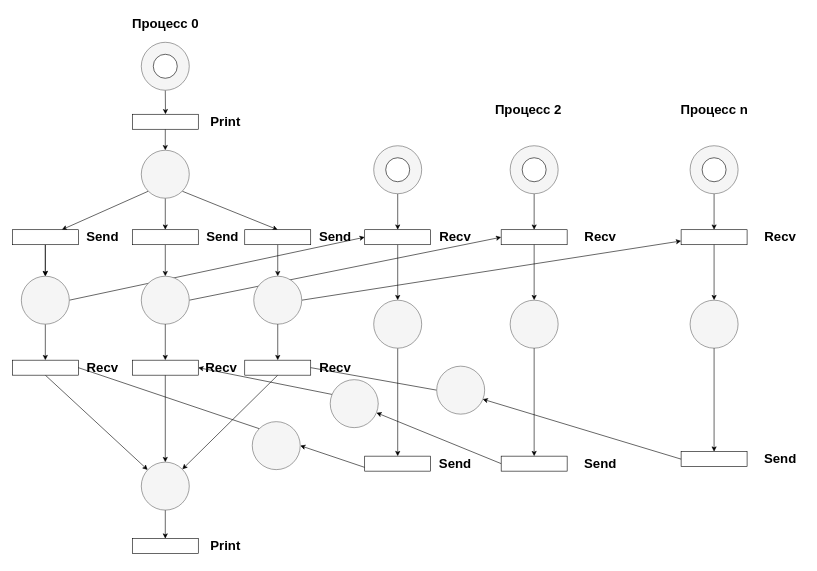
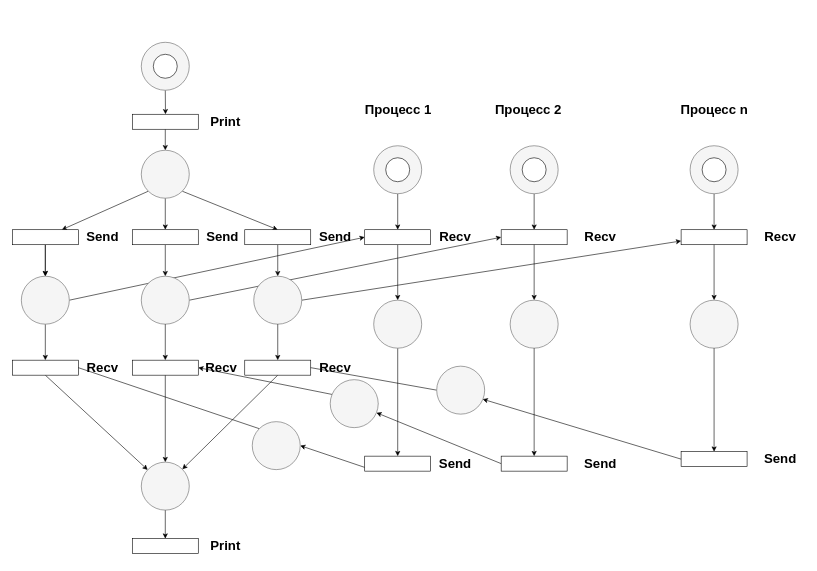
node "Процесс 0": removed
node "Процесс 1": added
